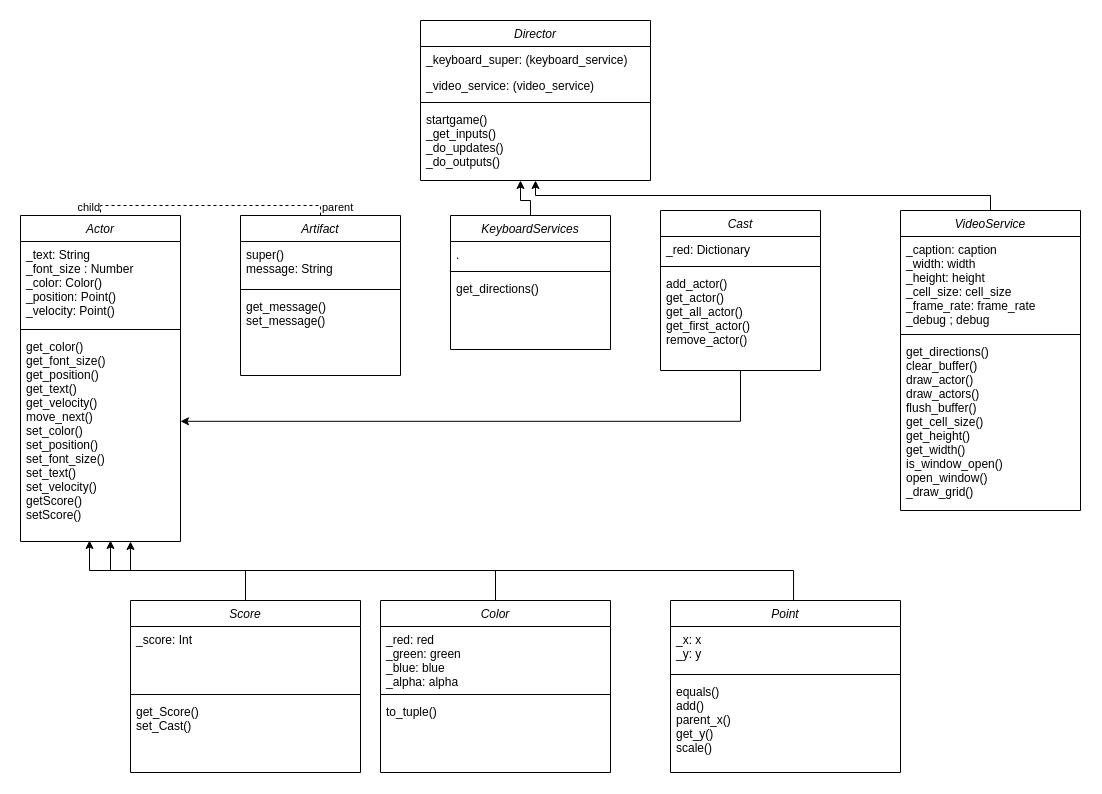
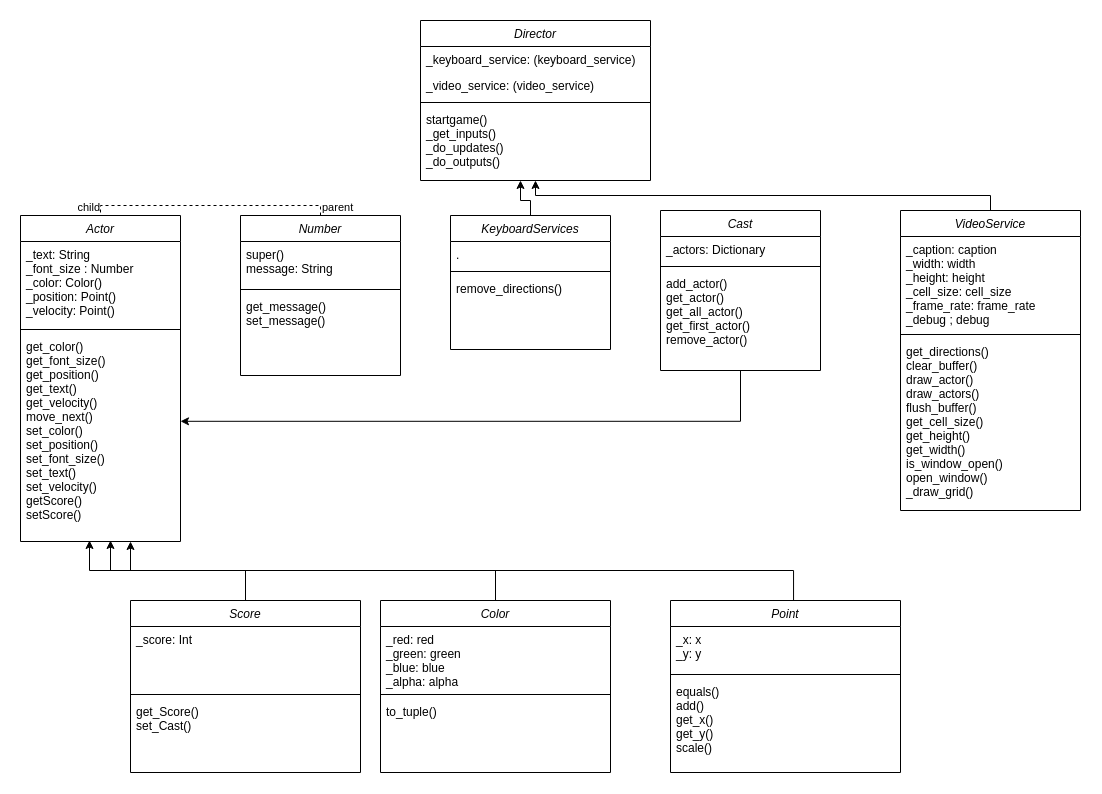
node "_keyboard_super: (keyboard_service)": label "_keyboard_super: (keyboard_service)" -> "_keyboard_service: (keyboard_service)"
node "Artifact": label "Artifact" -> "Number"
node "_red: Dictionary": label "_red: Dictionary" -> "_actors: Dictionary"
node "get_directions()": label "get_directions()" -> "remove_directions()"
node "equals() add() parent_x() get_y() scale()": label "equals() add() parent_x() get_y() scale()" -> "equals() add() get_x() get_y() scale()"
